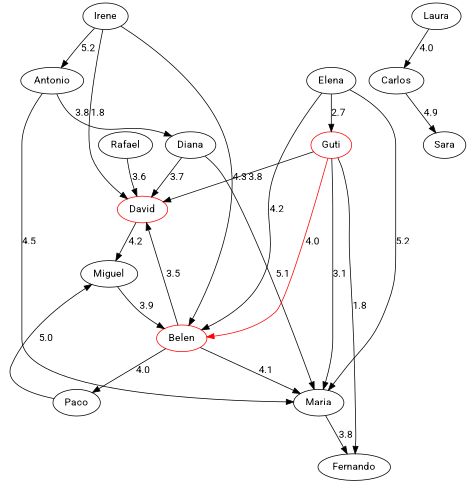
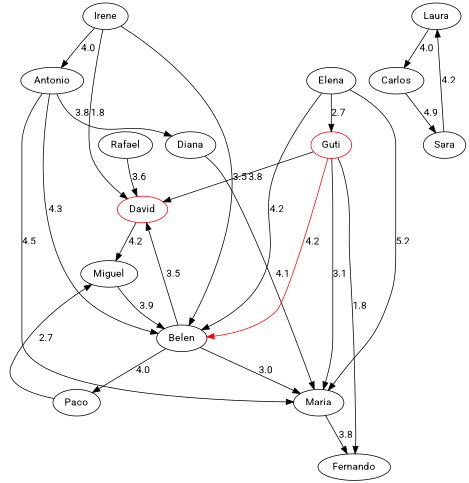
edge "Irene" -> "Antonio": label "5.2" -> "4.0"
edge "Sara" -> "Laura": added, label "4.2"
edge "Diana" -> "David": removed, label "3.7"
edge "Irene" -> "Belen": label "4.3" -> "3.5"
edge "Antonio" -> "Belen": added, label "4.3"
edge "Guti" -> "Belen": label "4.0" -> "4.2"
edge "Diana" -> "Maria": label "5.1" -> "4.1"
edge "Paco" -> "Miguel": label "5.0" -> "2.7"
node "Belen": color red -> black
edge "Belen" -> "Maria": label "4.1" -> "3.0"
